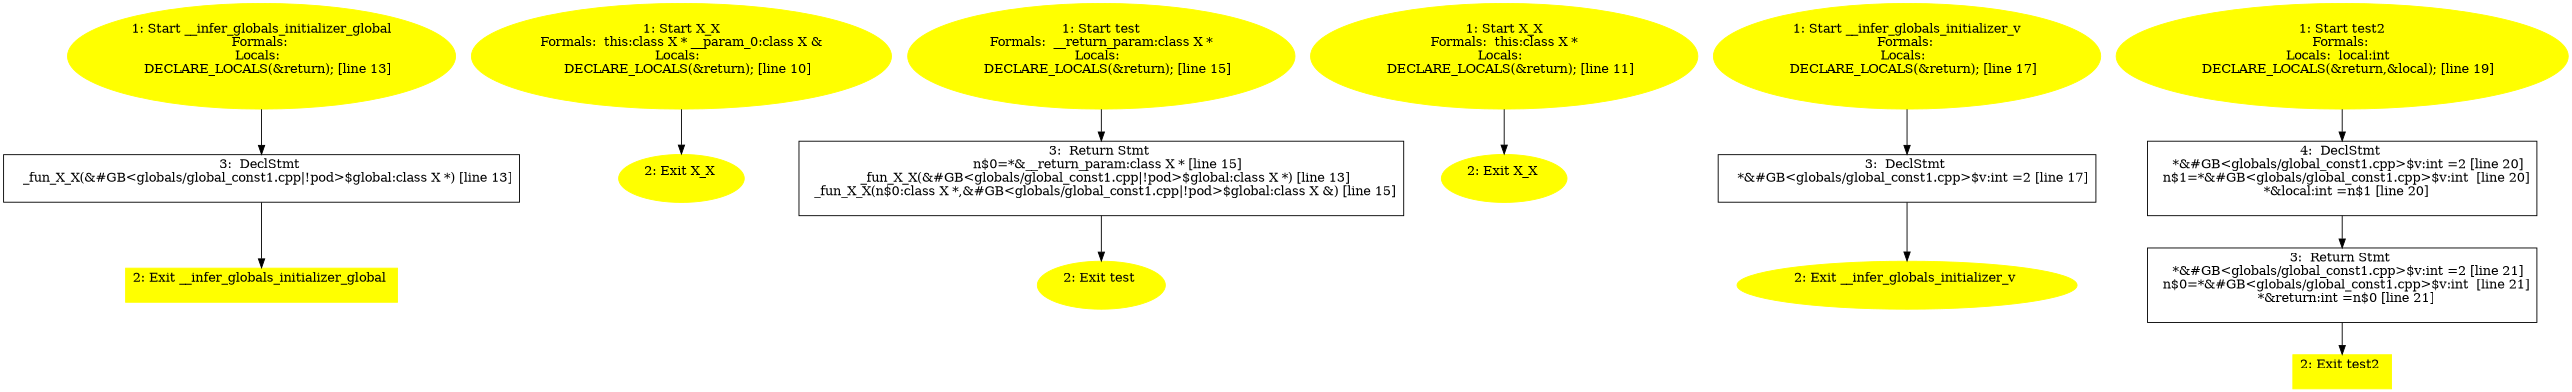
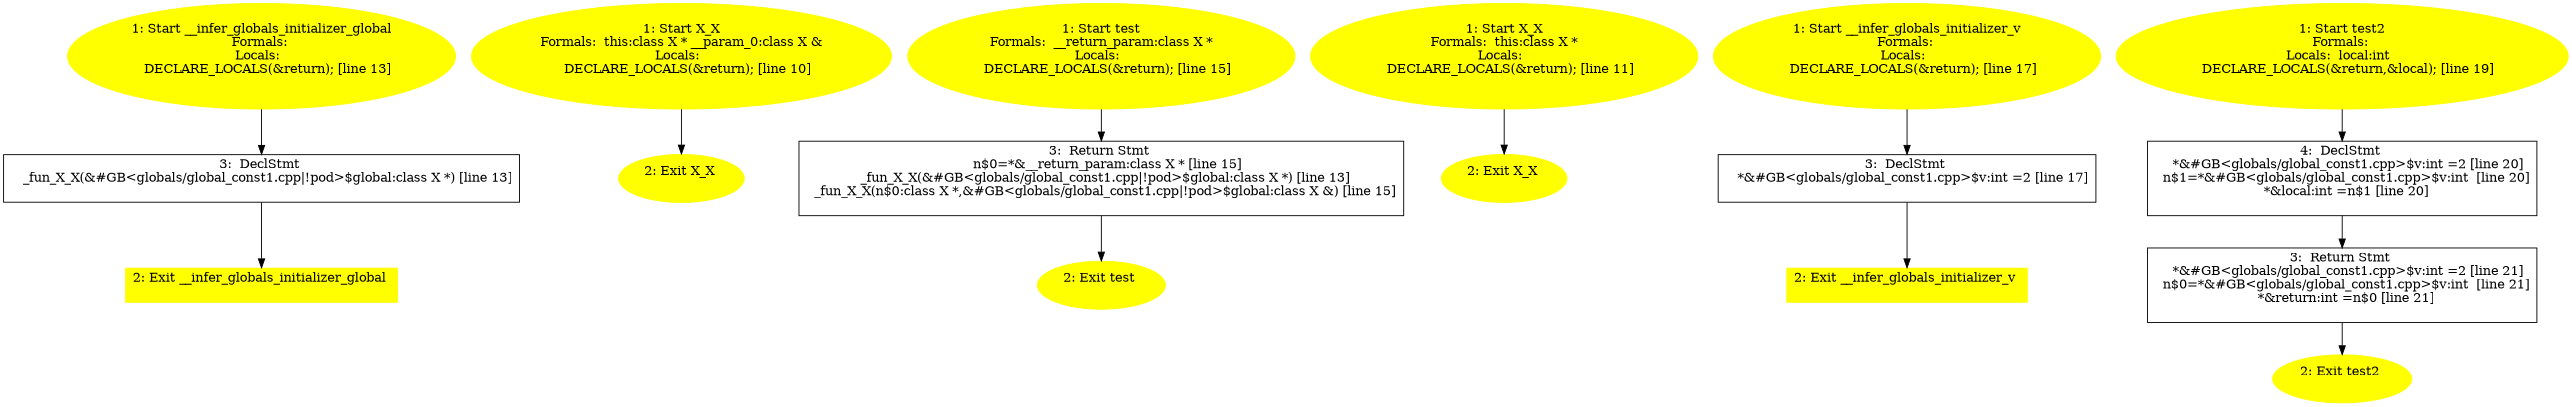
node "2: Exit __infer_globals_initializer_v": shape ellipse -> box
node "2: Exit test2": shape box -> ellipse
